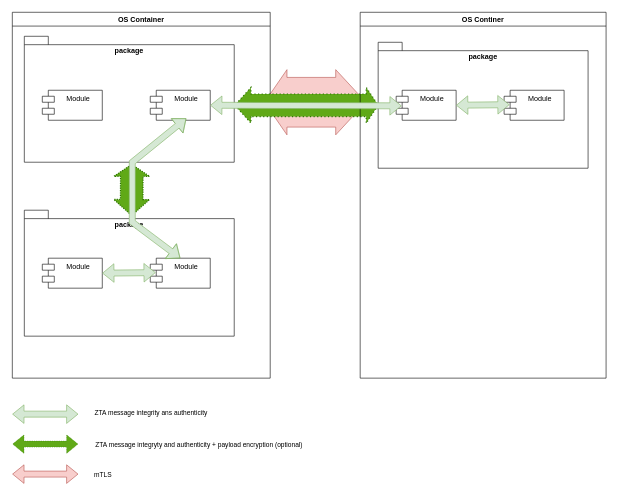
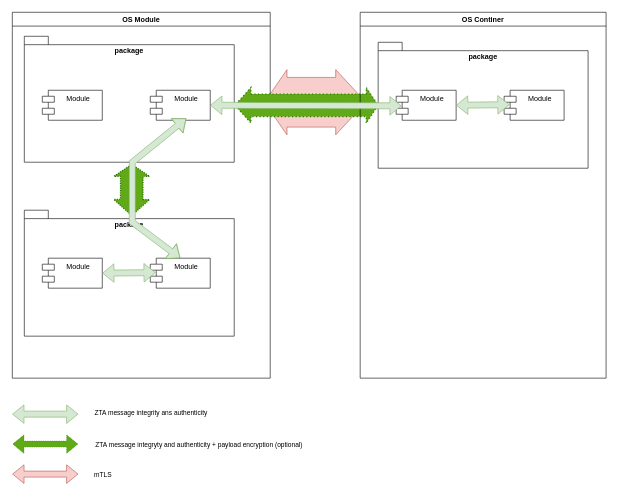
node "OS Container": label "OS Container" -> "OS Module"
